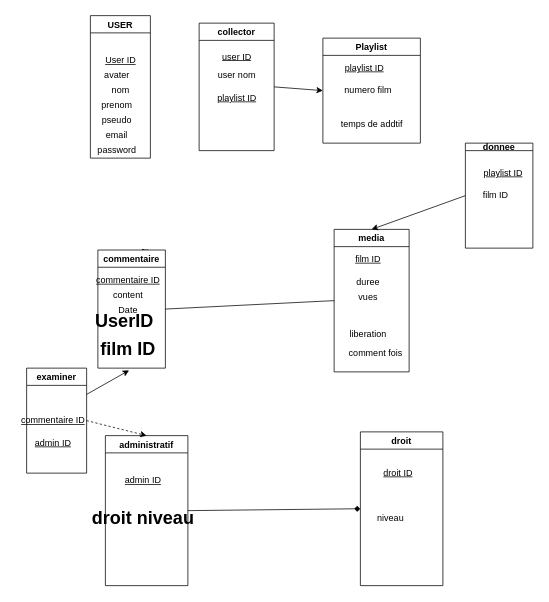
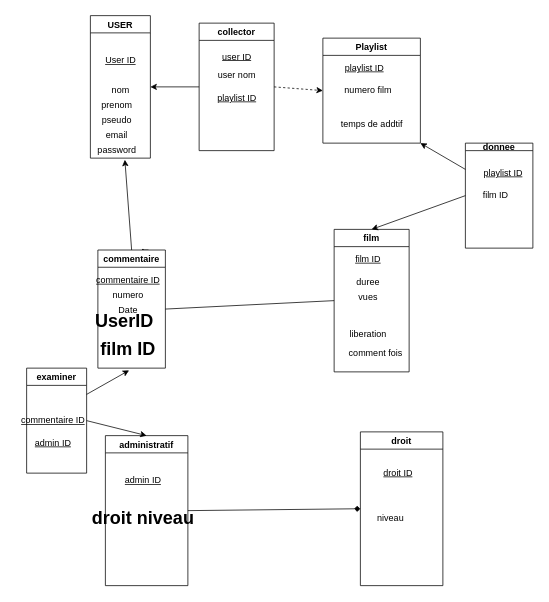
node "avater": removed
edge "collector" -> "USER": added
edge "collector" -> "Playlist": style solid -> dashed
edge "donnee" -> "Playlist": added
edge "commentaire" -> "password": added
node "media": label "media" -> "film"
node "content": label "content" -> "numero"
edge "examiner" -> "administratif": style dashed -> solid
